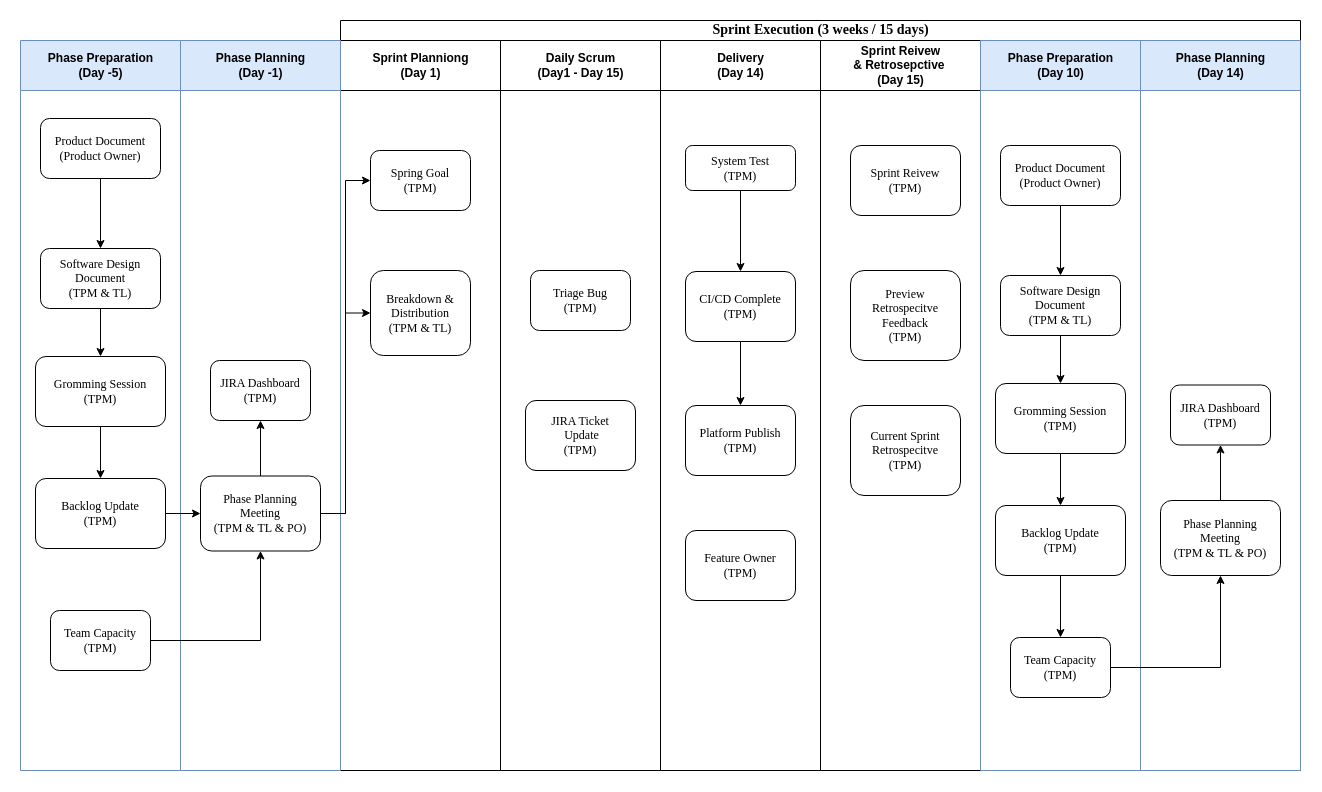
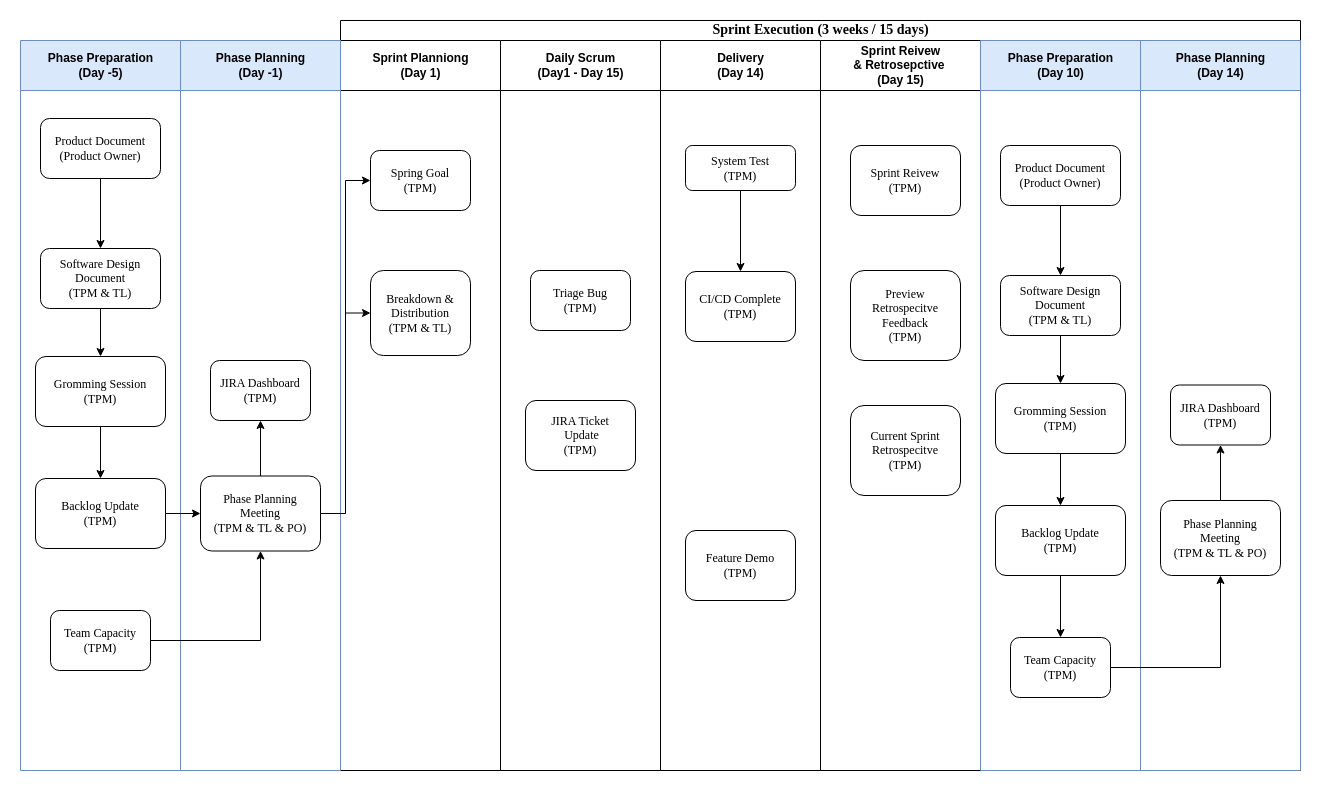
edge "CI/CD Complete (TPM)" -> "Platform Publish (TPM)": removed
node "Platform Publish (TPM)": removed
node "Feature Owner (TPM)": label "Feature Owner (TPM)" -> "Feature Demo (TPM)"
